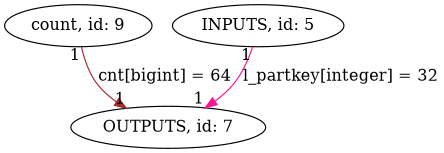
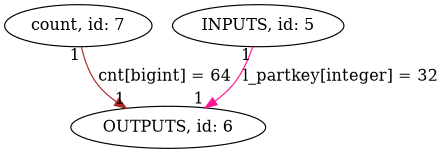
node "count, id: 9": label "count, id: 9" -> "count, id: 7"
node "OUTPUTS, id: 7": label "OUTPUTS, id: 7" -> "OUTPUTS, id: 6"
